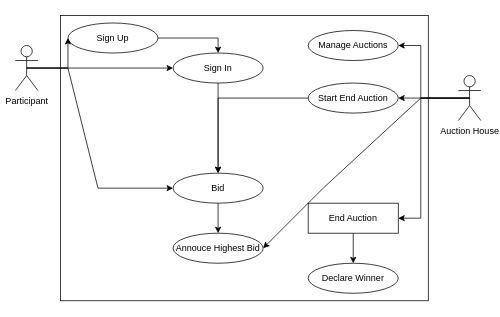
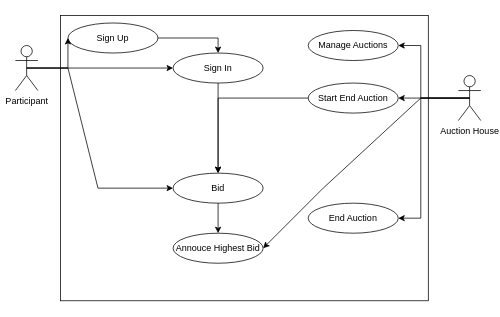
node "End Auction": shape rectangle -> ellipse
edge "End Auction" -> "Declare Winner": removed
node "Declare Winner": removed
